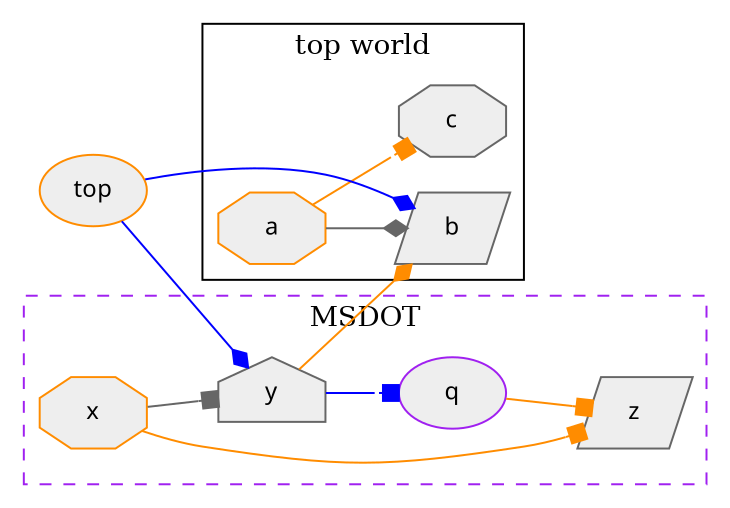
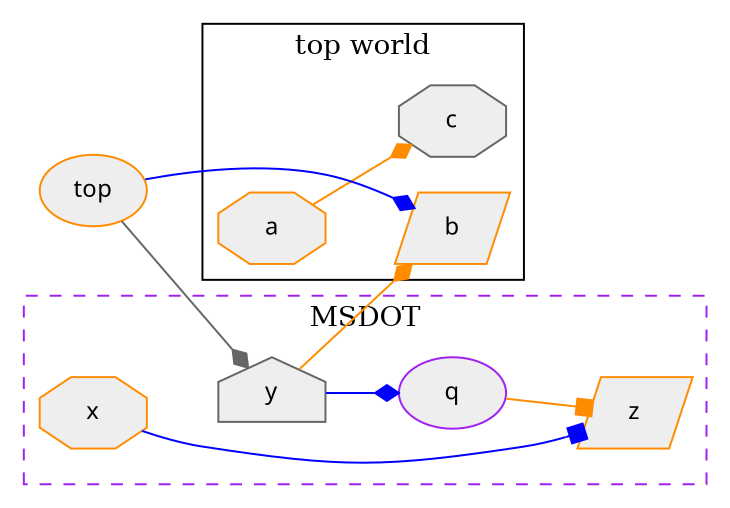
edge "a" -> "c": arrowhead box -> diamond
edge "a" -> "b": removed
node "b": color gray40 -> darkorange
edge "top" -> "y": color blue -> gray40
edge "y" -> "q": arrowhead box -> diamond
edge "x" -> "y": removed
node "z": color gray40 -> darkorange
edge "x" -> "z": color darkorange -> blue
